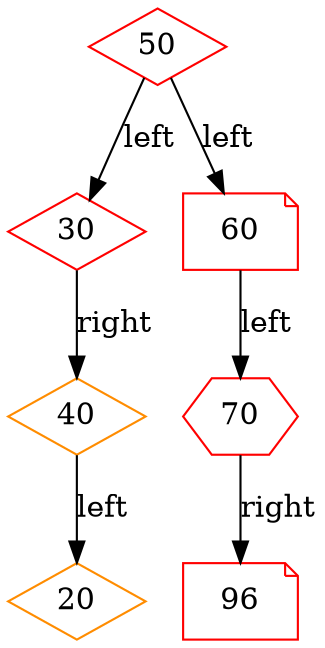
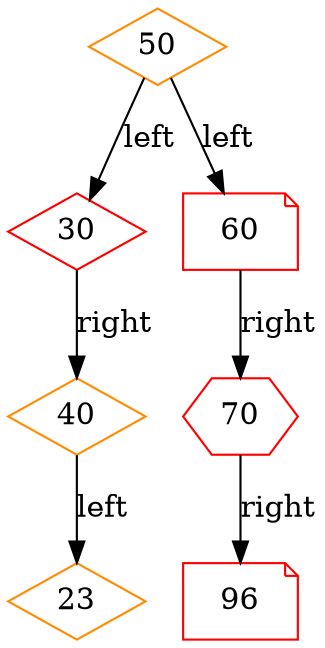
node "50": color red -> darkorange
edge "60" -> "70": label "left" -> "right"
node "20": label "20" -> "23"
